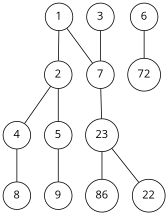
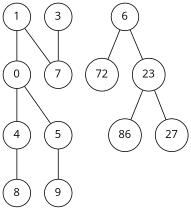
node "2": label "2" -> "0"
edge "7" -- "23": now "6" -- "23"
node "22": label "22" -> "27"
